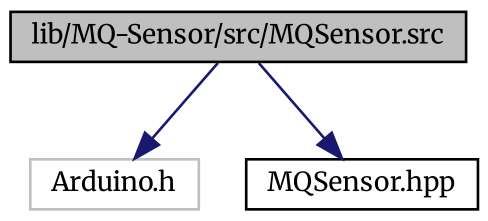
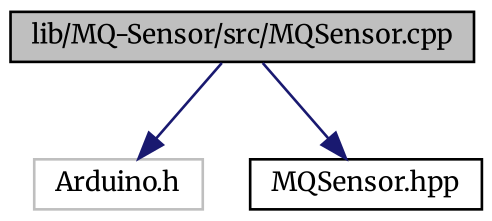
node "lib/MQ-Sensor/src/MQSensor.src": label "lib/MQ-Sensor/src/MQSensor.src" -> "lib/MQ-Sensor/src/MQSensor.cpp"
